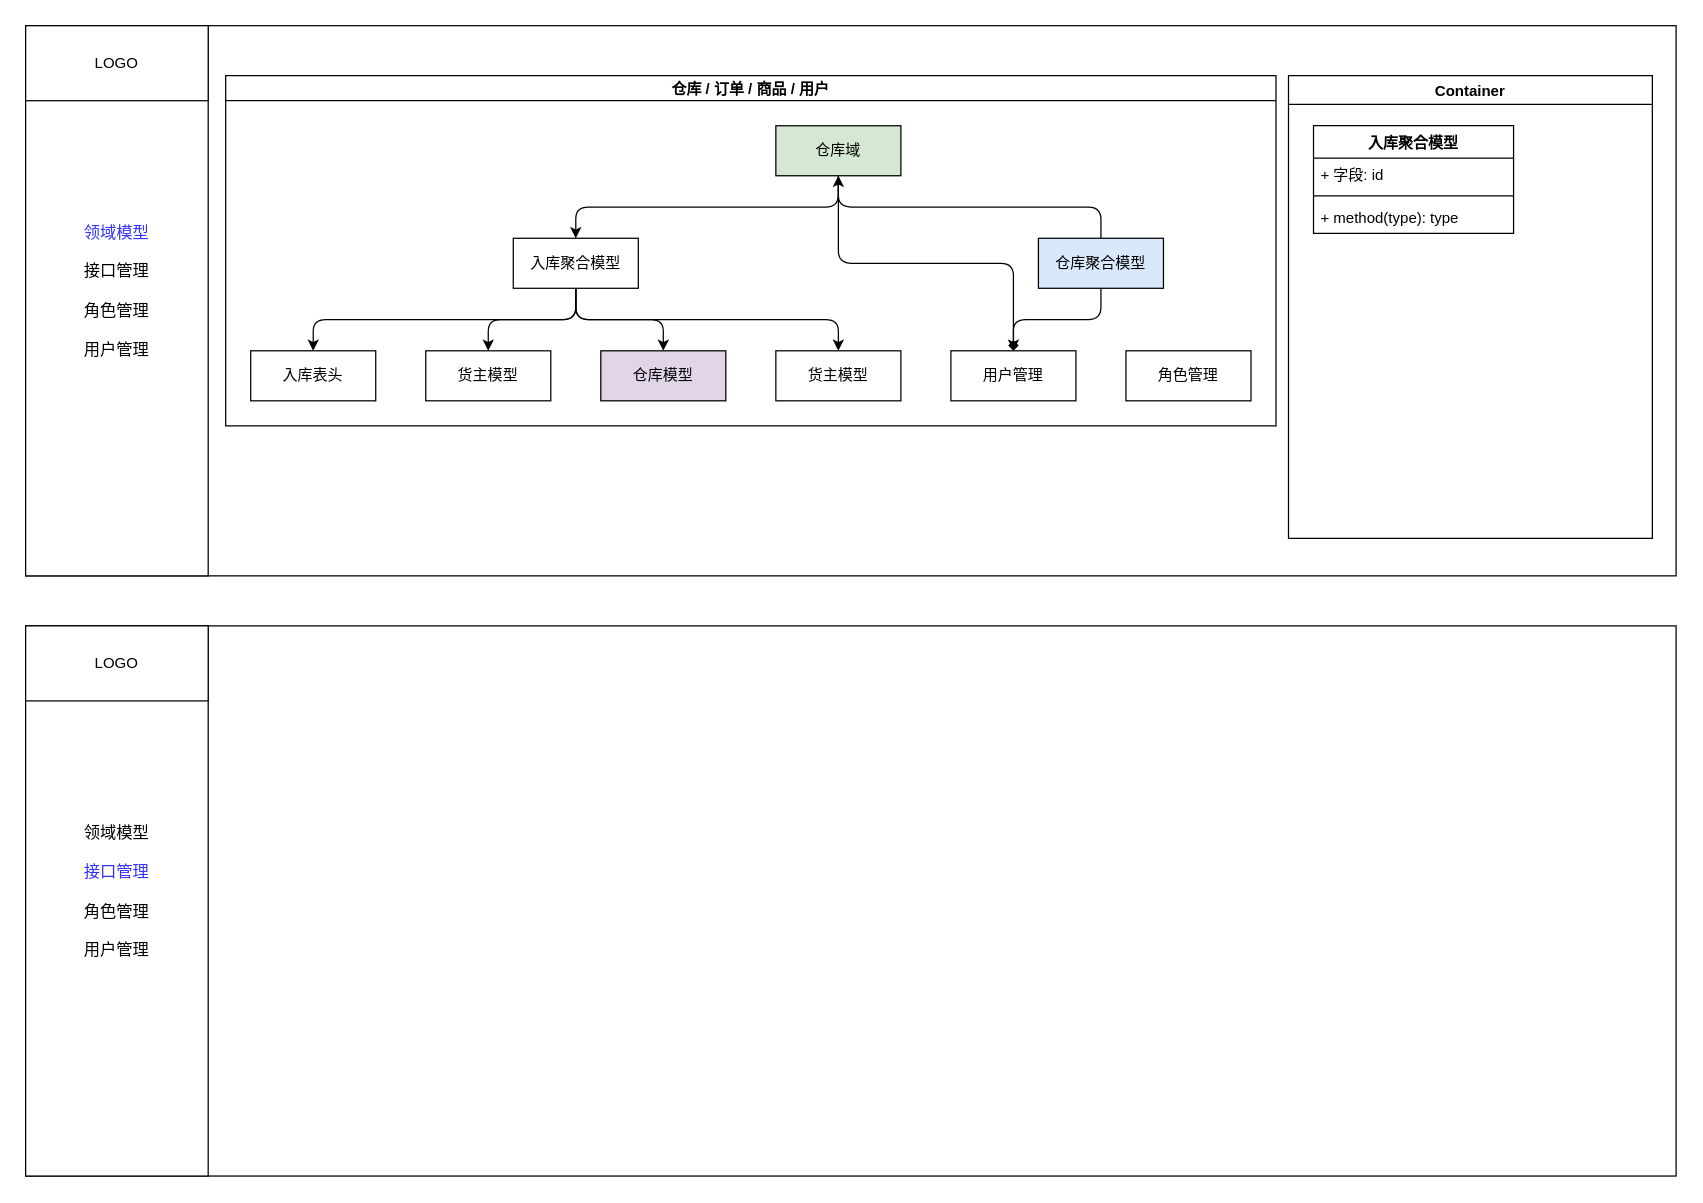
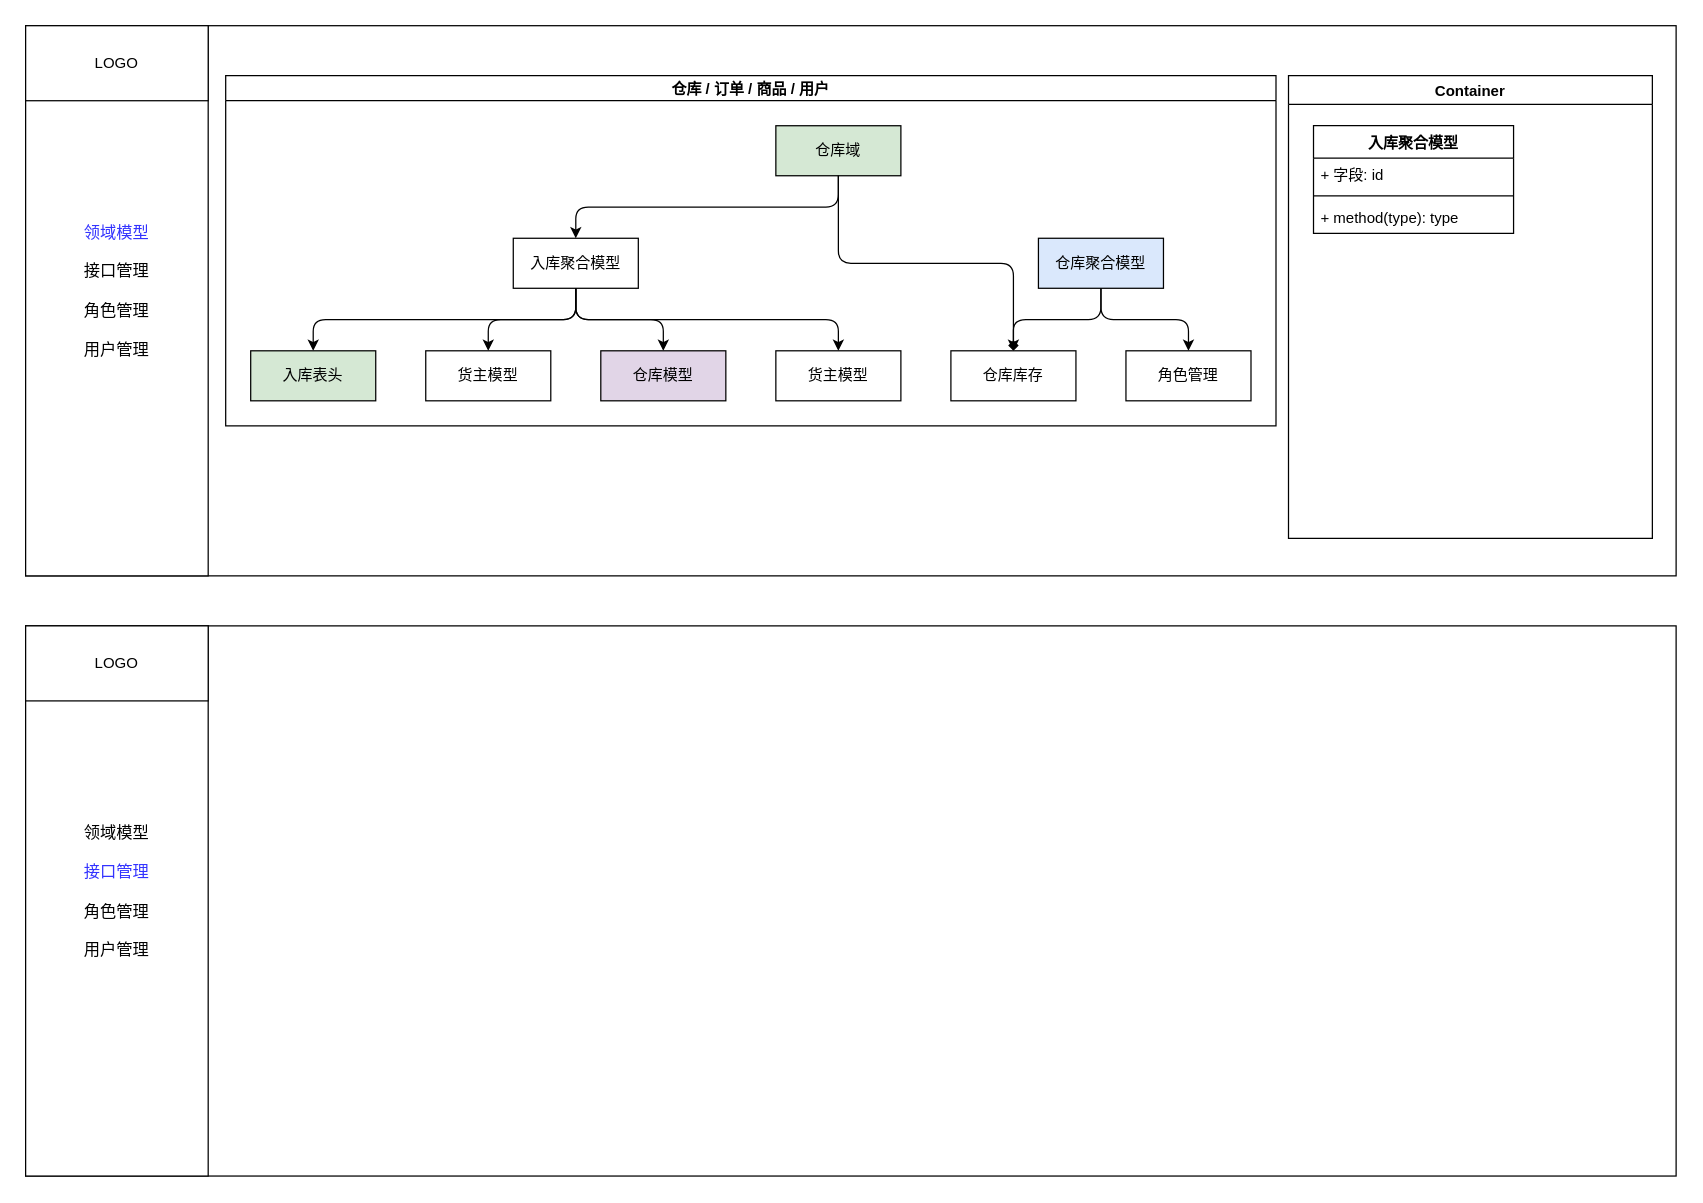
edge "仓库聚合模型" -> "仓库域": now "仓库聚合模型" -> "角色管理"
node "入库表头": fillcolor #ffffff -> #d5e8d4
node "用户管理": label "用户管理" -> "仓库库存"
